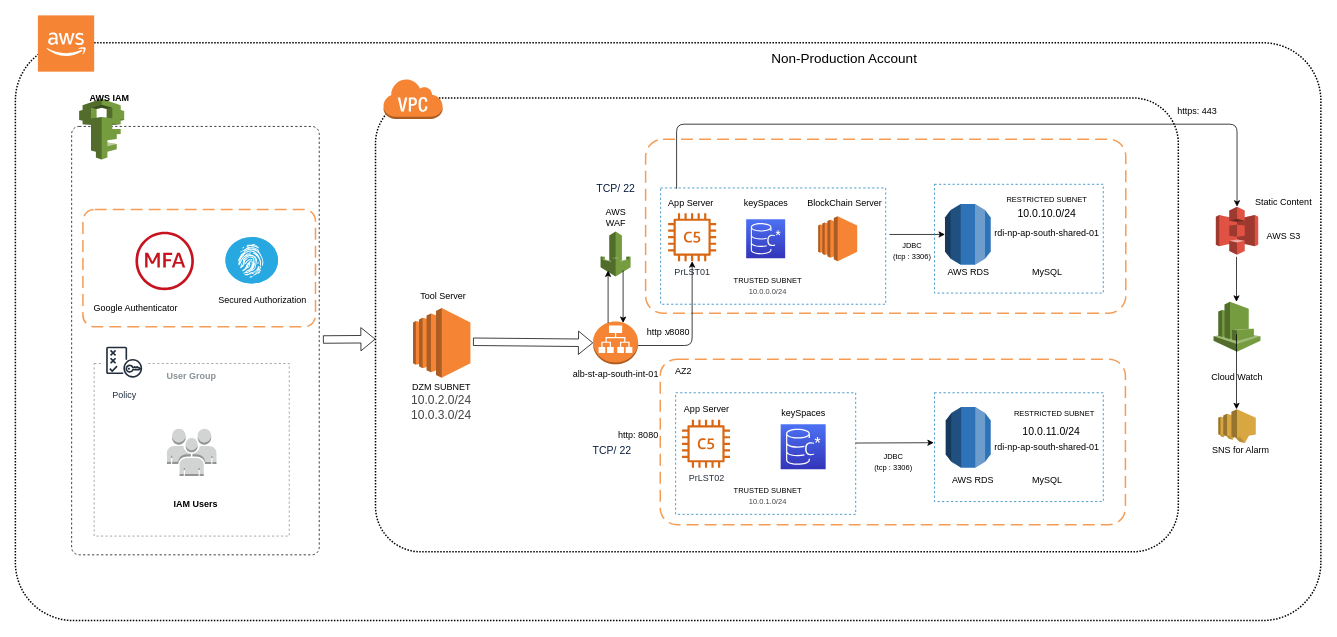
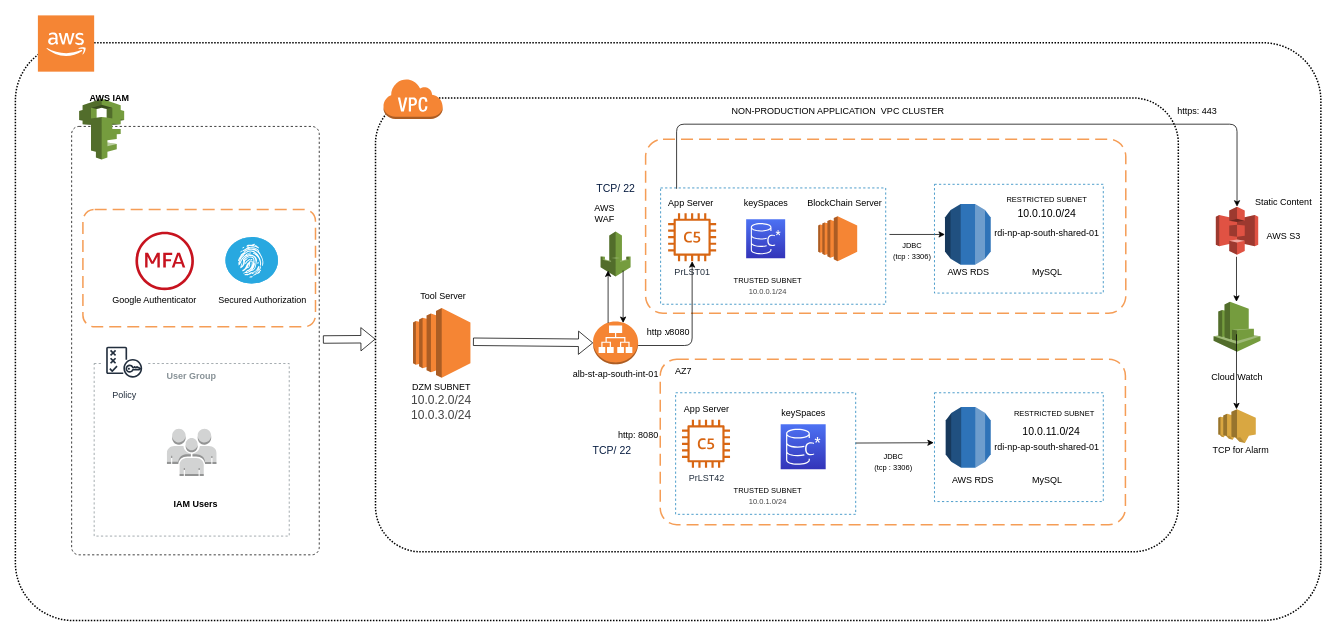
node "Non-Production Account": removed
node "NON-PRODUCTION APPLICATION VPC CLUSTER": added
node "AWS WAF": moved (615, 217) -> (604, 213)
node "TRUSTED SUBNET 10.0.0.0/24": label "TRUSTED SUBNET 10.0.0.0/24" -> "TRUSTED SUBNET 10.0.0.1/24"
node "Google Authenticator": moved (135, 308) -> (154, 300)
node "AZ2": label "AZ2" -> "AZ7"
node "SNS for Alarm": label "SNS for Alarm" -> "TCP for Alarm"
node "PrLST02": label "PrLST02" -> "PrLST42"
